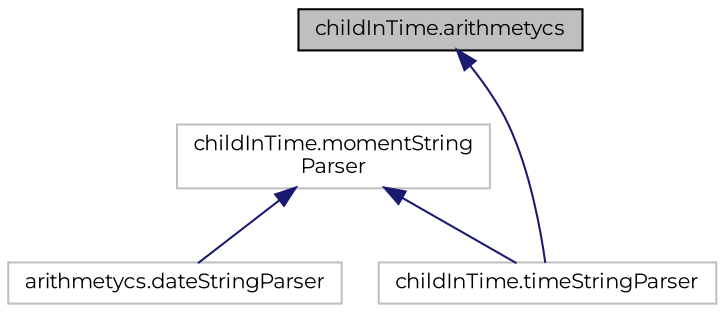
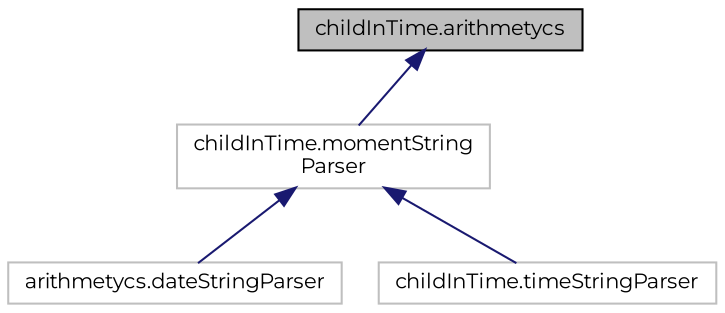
edge "childInTime.timeStringParser" -> "childInTime.arithmetycs": now "childInTime.momentString Parser" -> "childInTime.arithmetycs"
